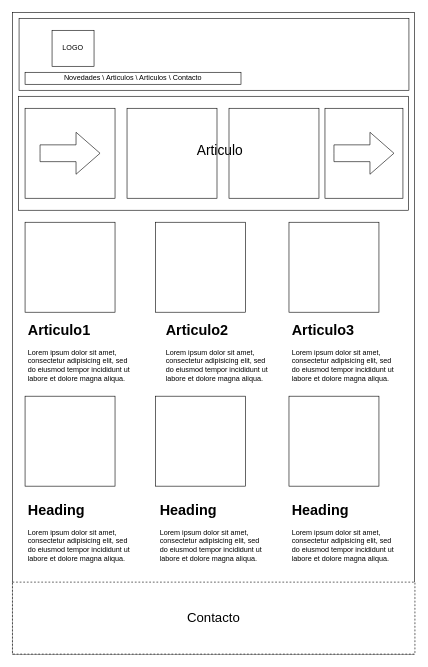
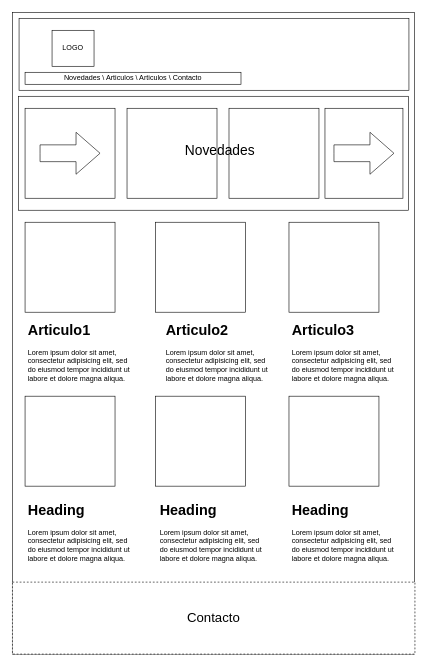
node "Articulo": label "Articulo" -> "Novedades"
